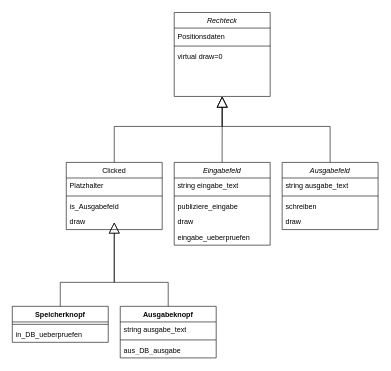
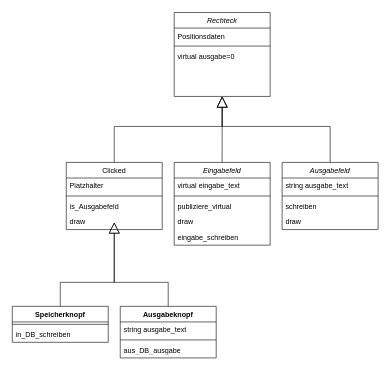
node "virtual draw=0": label "virtual draw=0" -> "virtual ausgabe=0"
node "string eingabe_text": label "string eingabe_text" -> "virtual eingabe_text"
node "publiziere_eingabe": label "publiziere_eingabe" -> "publiziere_virtual"
node "eingabe_ueberpruefen": label "eingabe_ueberpruefen" -> "eingabe_schreiben"
node "in_DB_ueberpruefen": label "in_DB_ueberpruefen" -> "in_DB_schreiben"
